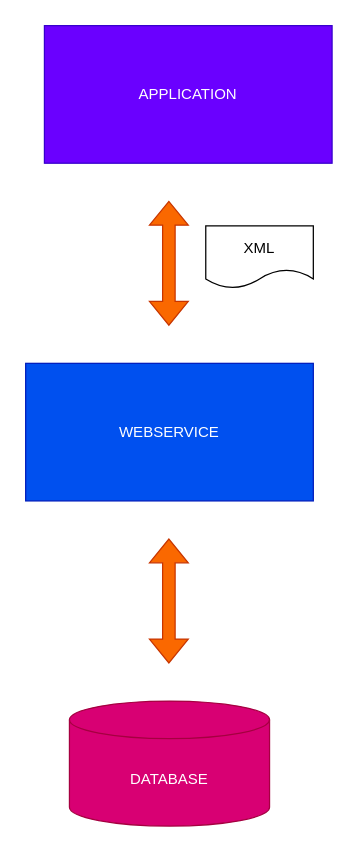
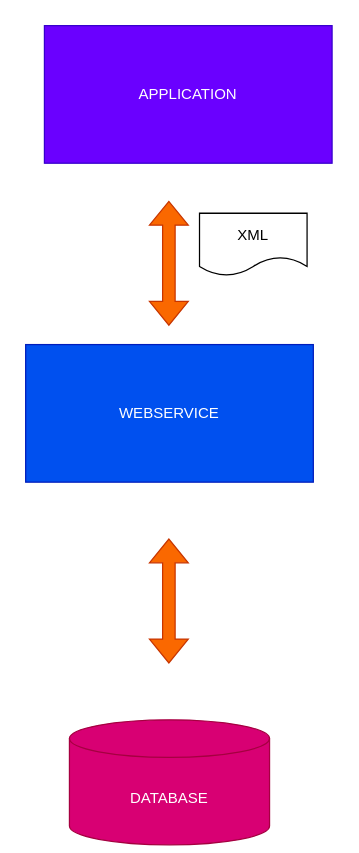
node "XML": moved (259, 257) -> (253, 244)
node "WEBSERVICE": moved (169, 432) -> (169, 413)
node "DATABASE": moved (169, 763) -> (169, 782)
